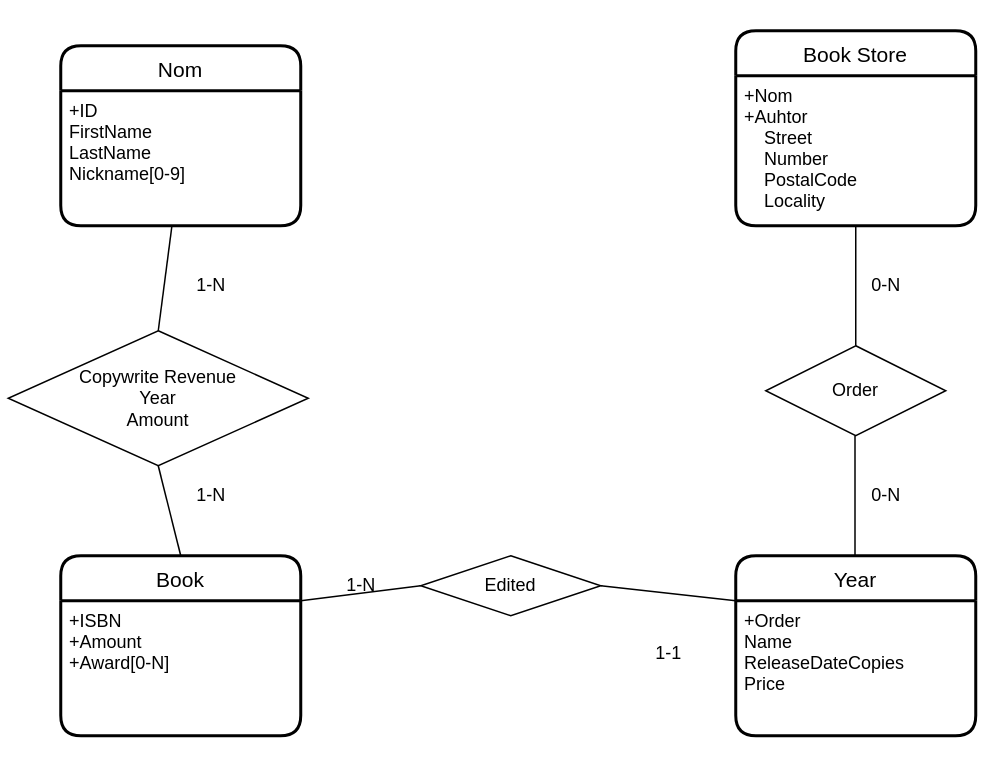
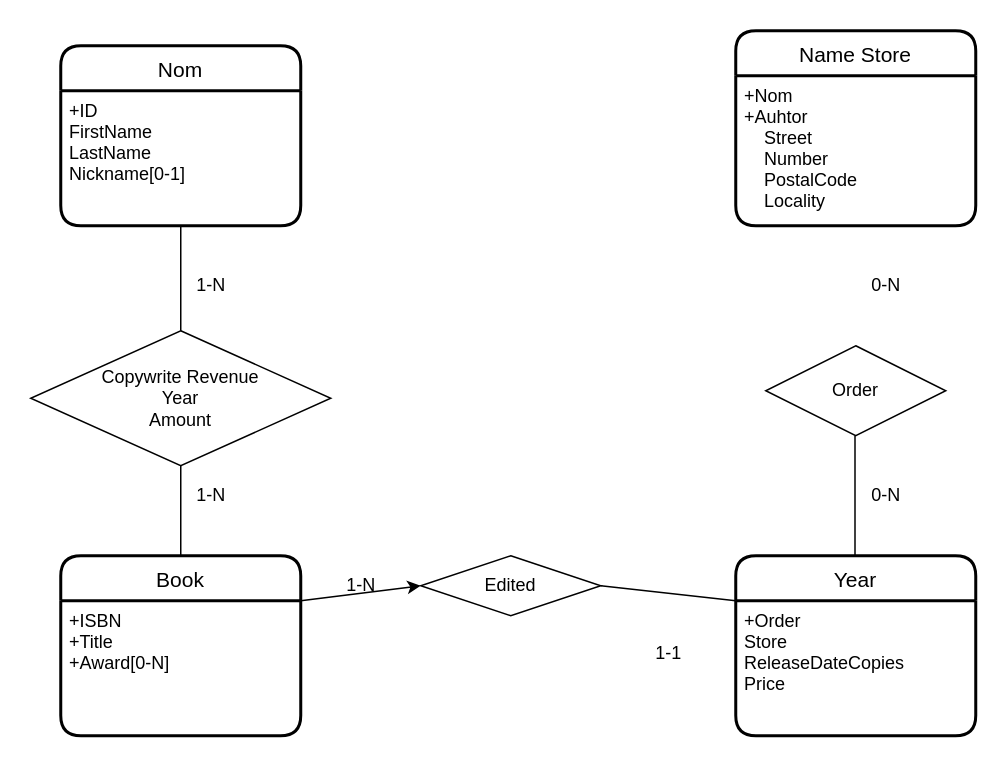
node "Book Store": label "Book Store" -> "Name Store"
node "+ID FirstName LastName Nickname[0-9]": label "+ID FirstName LastName Nickname[0-9]" -> "+ID FirstName LastName Nickname[0-1]"
edge "+Nom +Auhtor Street Number PostalCode Locality" -- "Order": removed
node "Copywrite Revenue Year Amount": moved (158, 398) -> (181, 398)
edge "Edited" -- "Book": arrowhead none -> classic
node "+ISBN +Amount +Award[0-N]": label "+ISBN +Amount +Award[0-N]" -> "+ISBN +Title +Award[0-N]"
node "+Order Name ReleaseDateCopies Price": label "+Order Name ReleaseDateCopies Price" -> "+Order Store ReleaseDateCopies Price"
